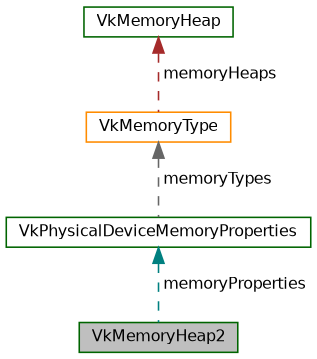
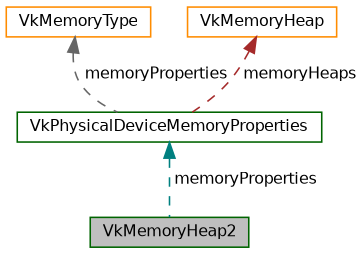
node "VkMemoryHeap": color darkgreen -> darkorange
edge "VkMemoryType" -> "VkMemoryHeap": now "VkPhysicalDeviceMemoryProperties" -> "VkMemoryHeap"
edge "VkPhysicalDeviceMemoryProperties" -> "VkMemoryType": label " memoryTypes" -> " memoryProperties"
